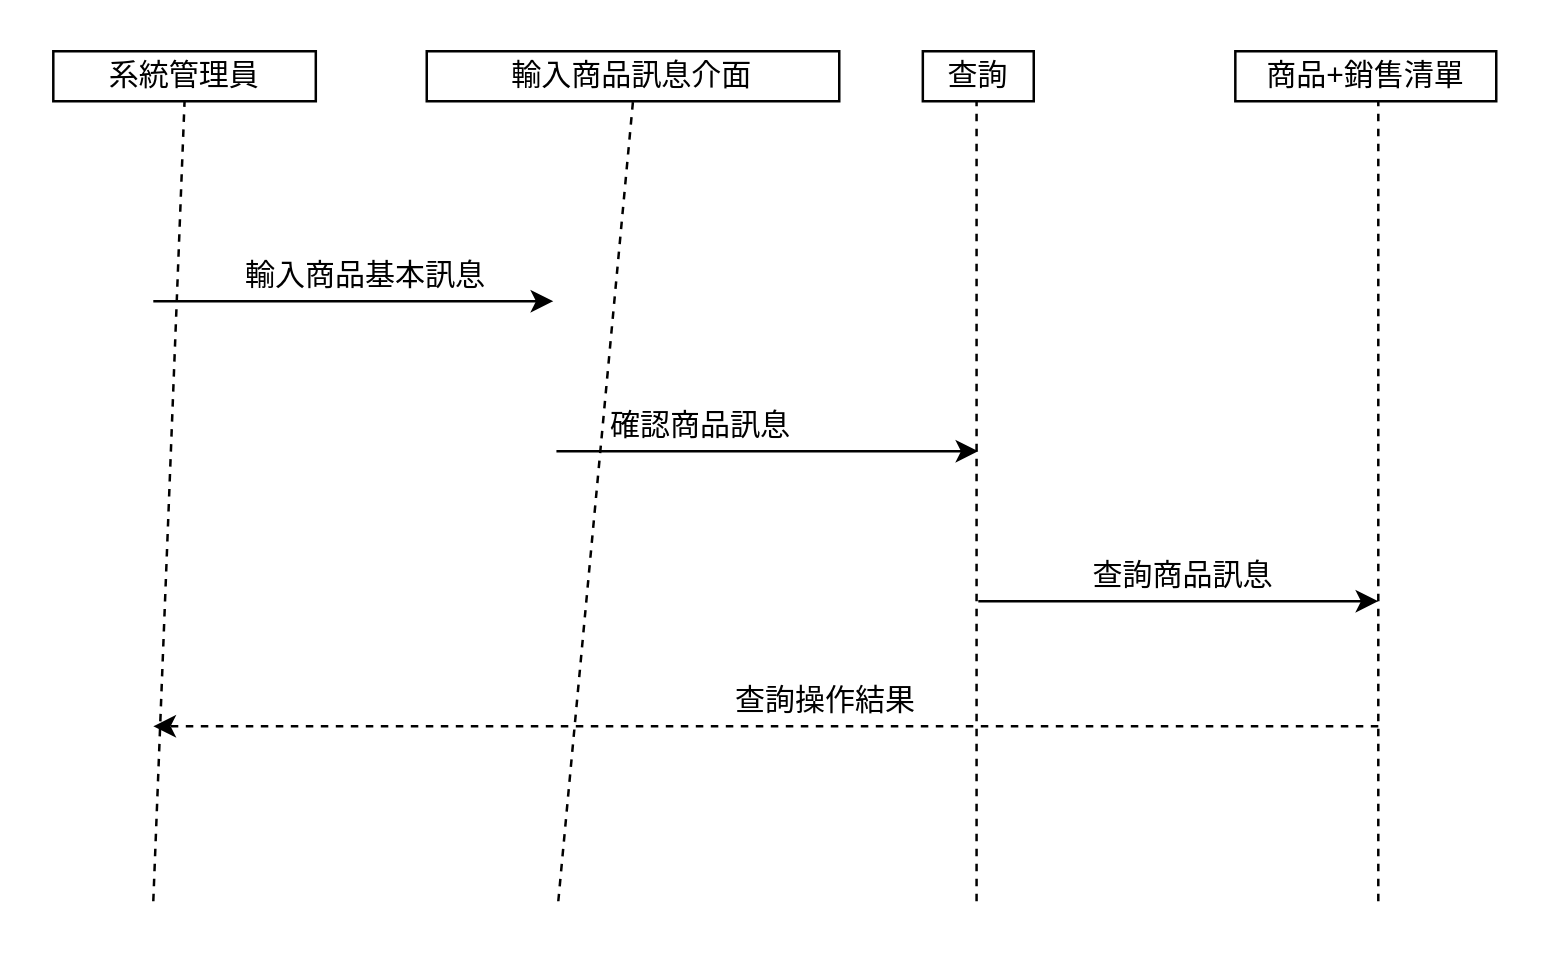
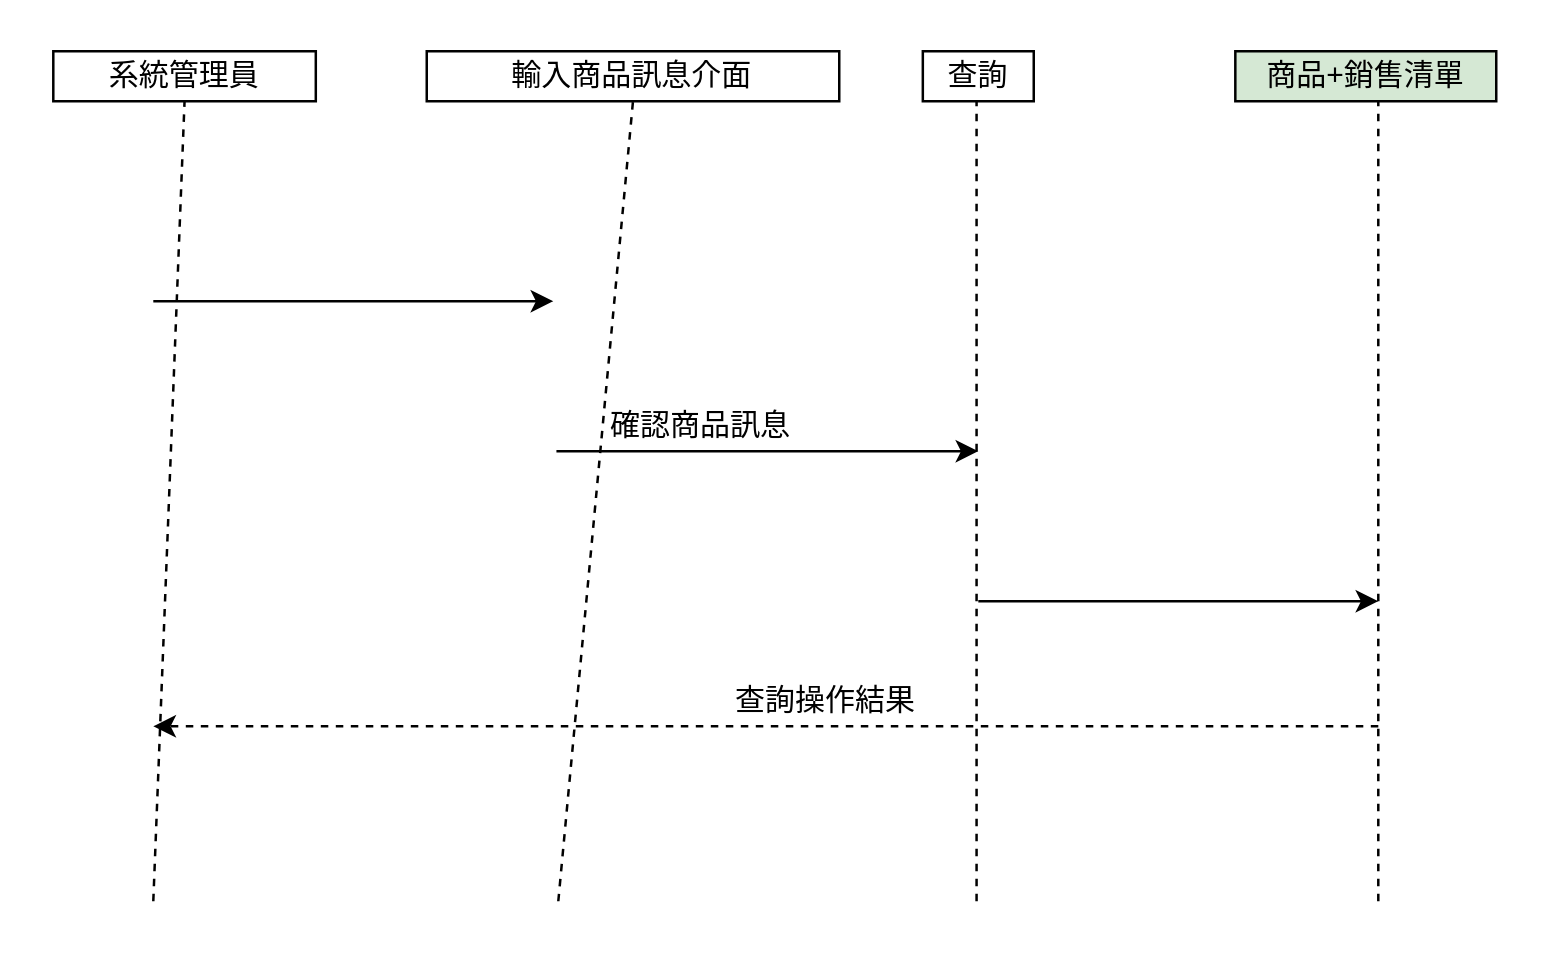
node "商品+銷售清單": fillcolor #ffffff -> #d5e8d4
node "輸入商品基本訊息": removed
node "查詢商品訊息": removed
